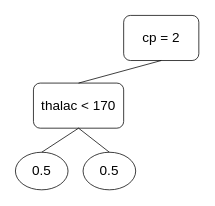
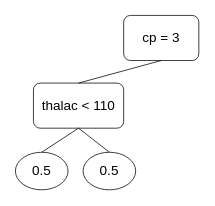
node "cp = 2": label "cp = 2" -> "cp = 3"
node "thalac < 170": label "thalac < 170" -> "thalac < 110"
